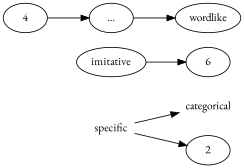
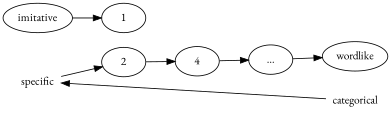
edge "2" -> "4": added
node "6": label "6" -> "1"
edge "specific" -> "categorical": reversed
